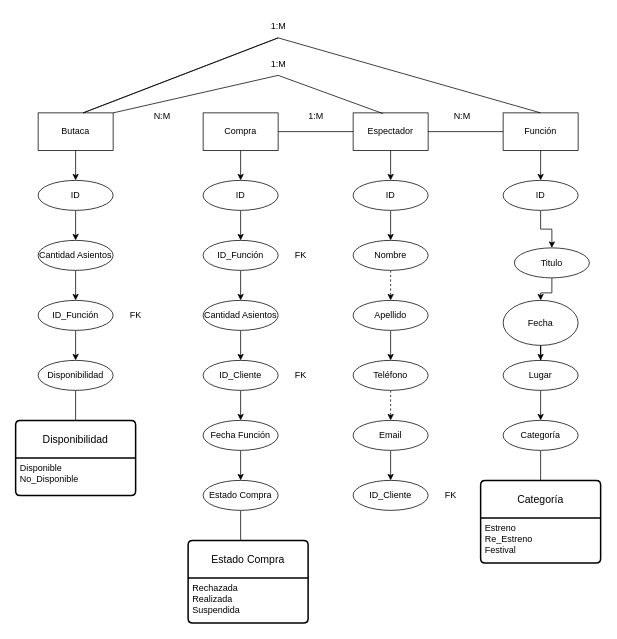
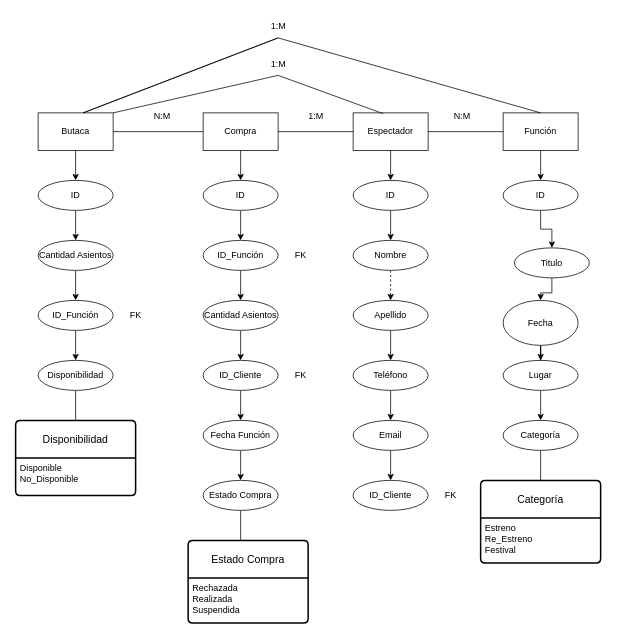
edge "Butaca" -- "Compra": added
edge "Teléfono" -> "Email": style dashed -> solid
